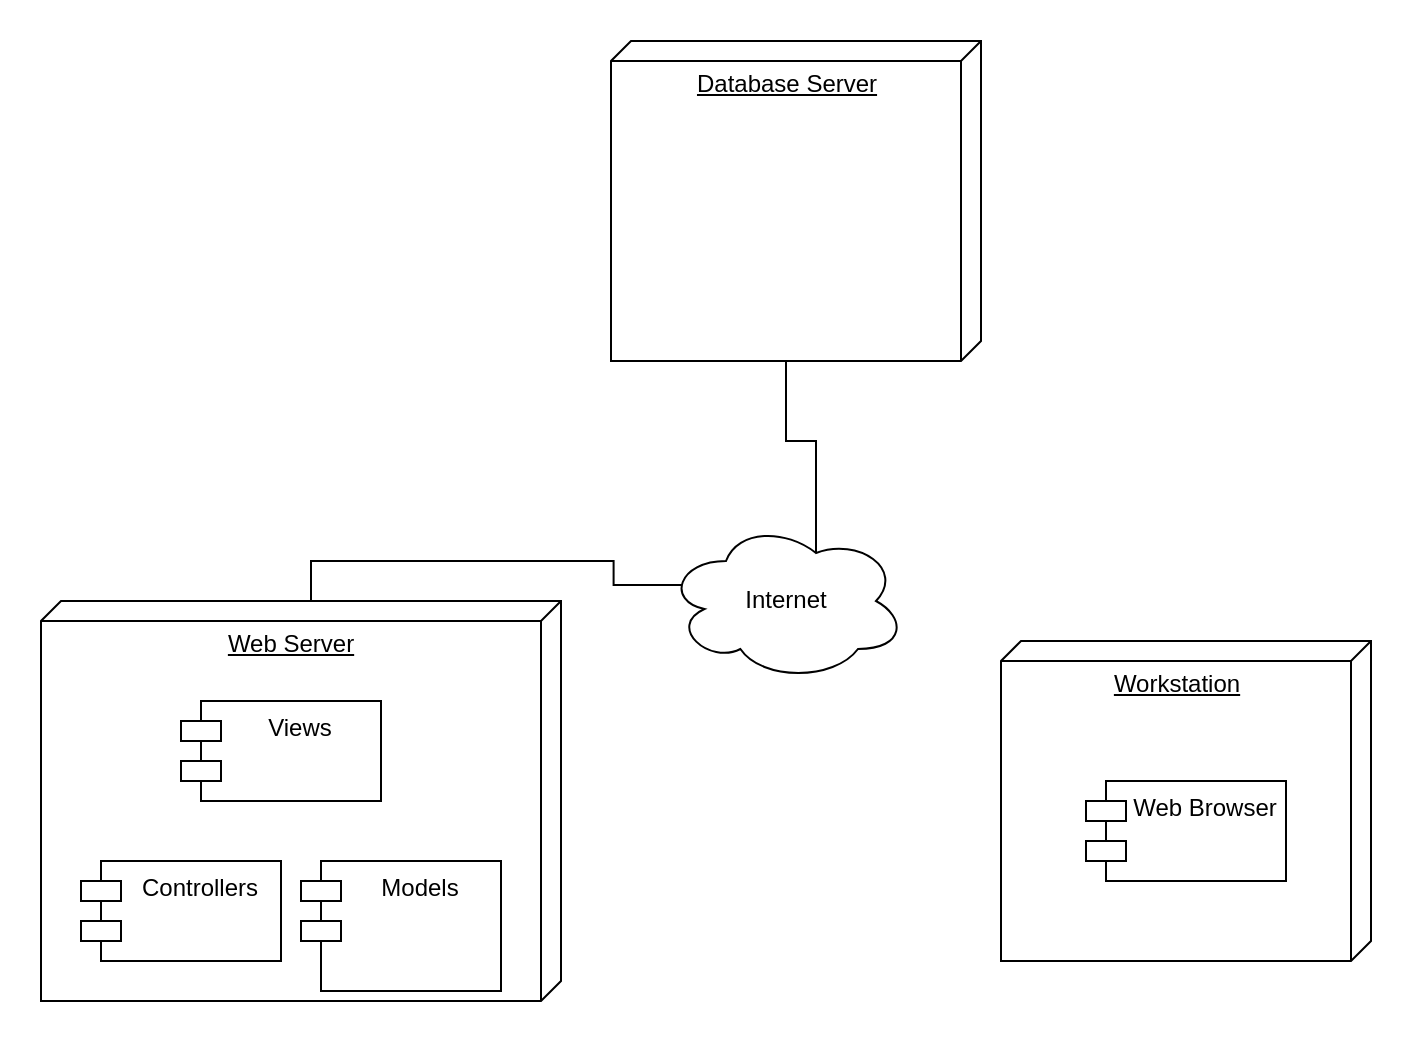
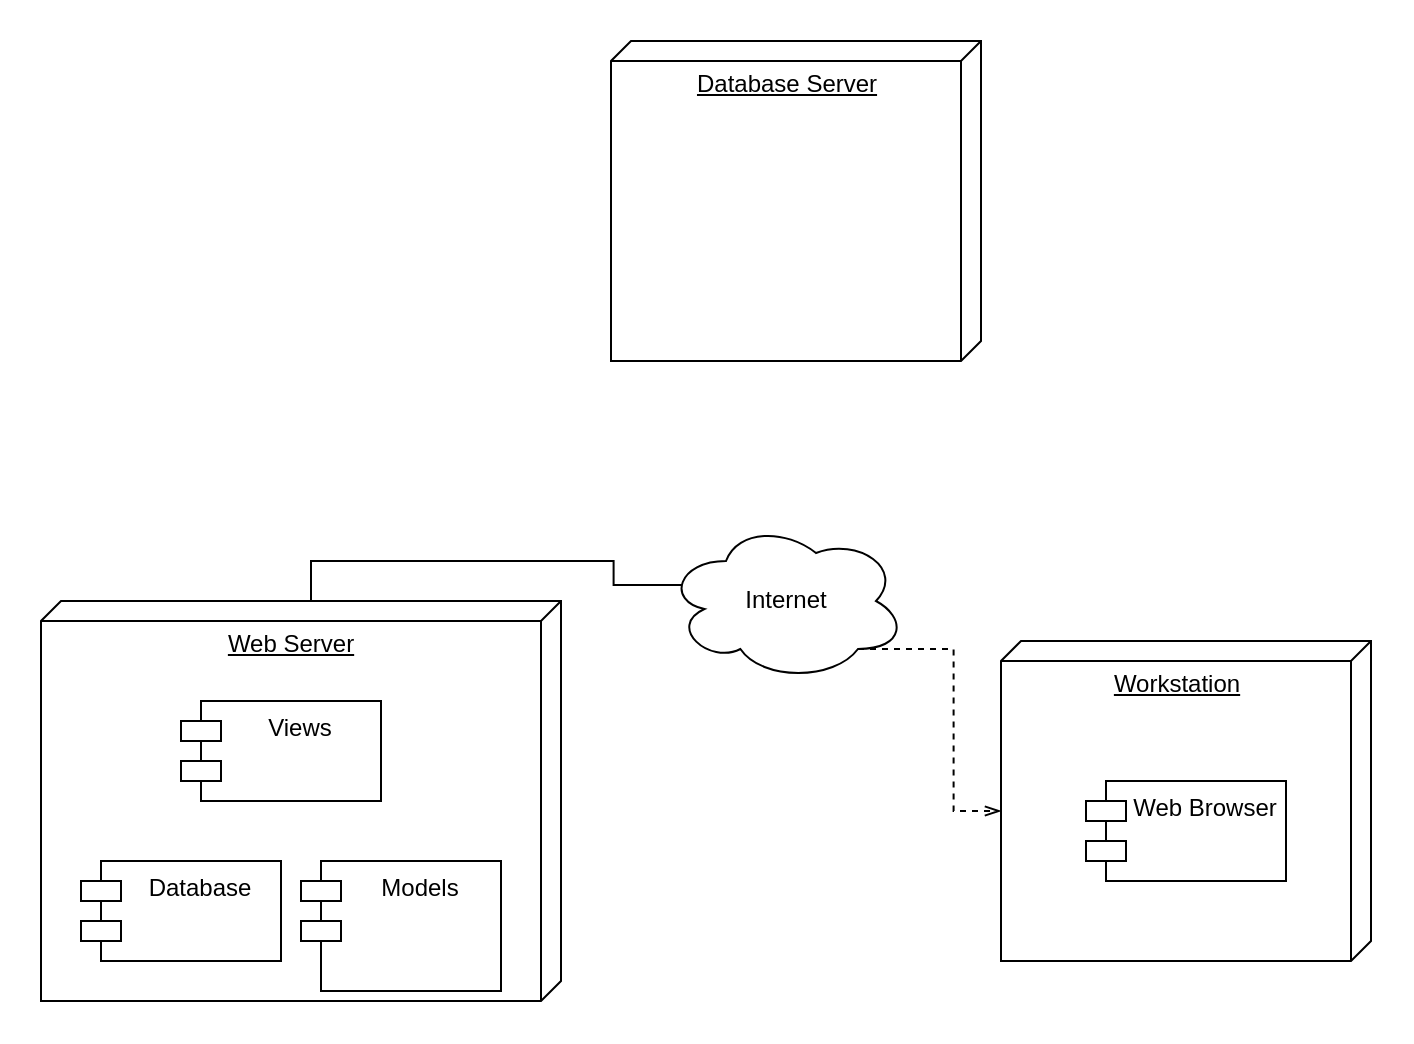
edge "Database Server" -- "Internet": removed
edge "Internet" -> "Workstation": added
node "Controllers": label "Controllers" -> "Database"
